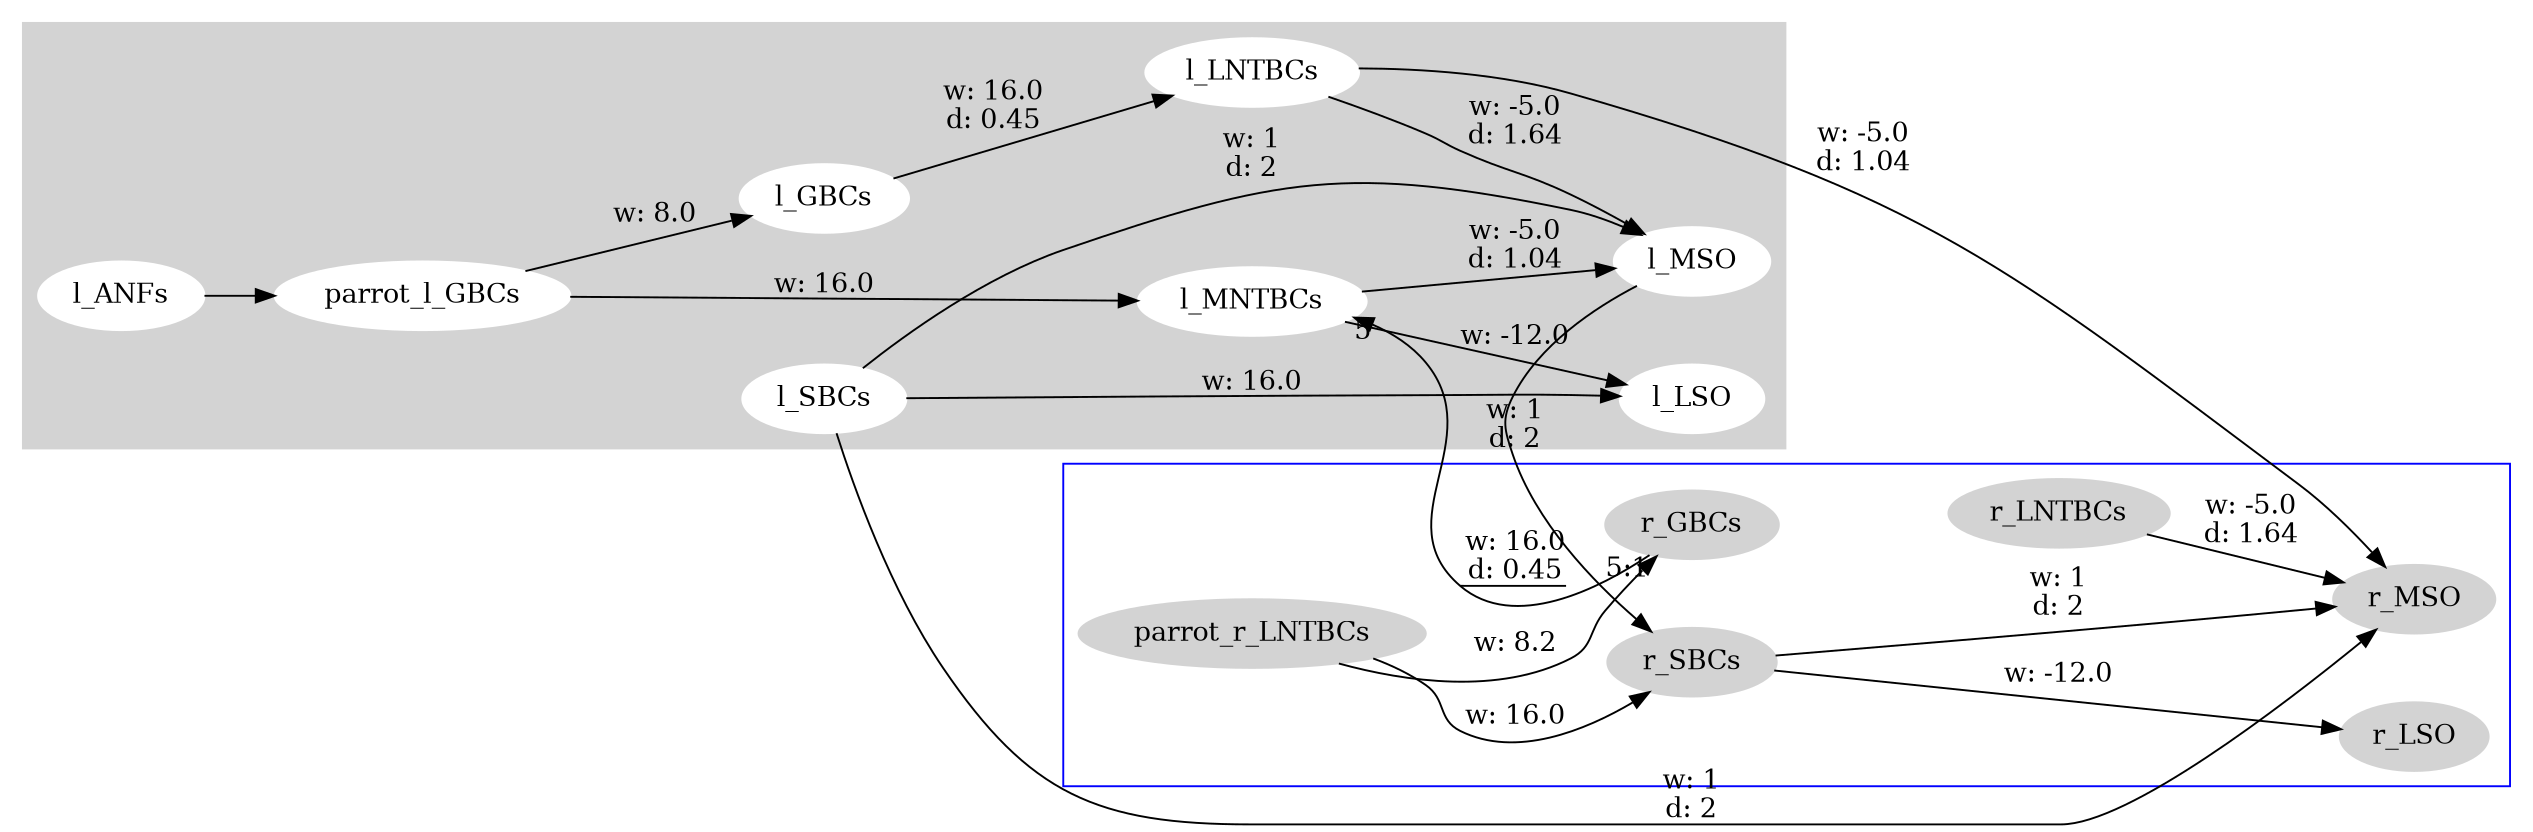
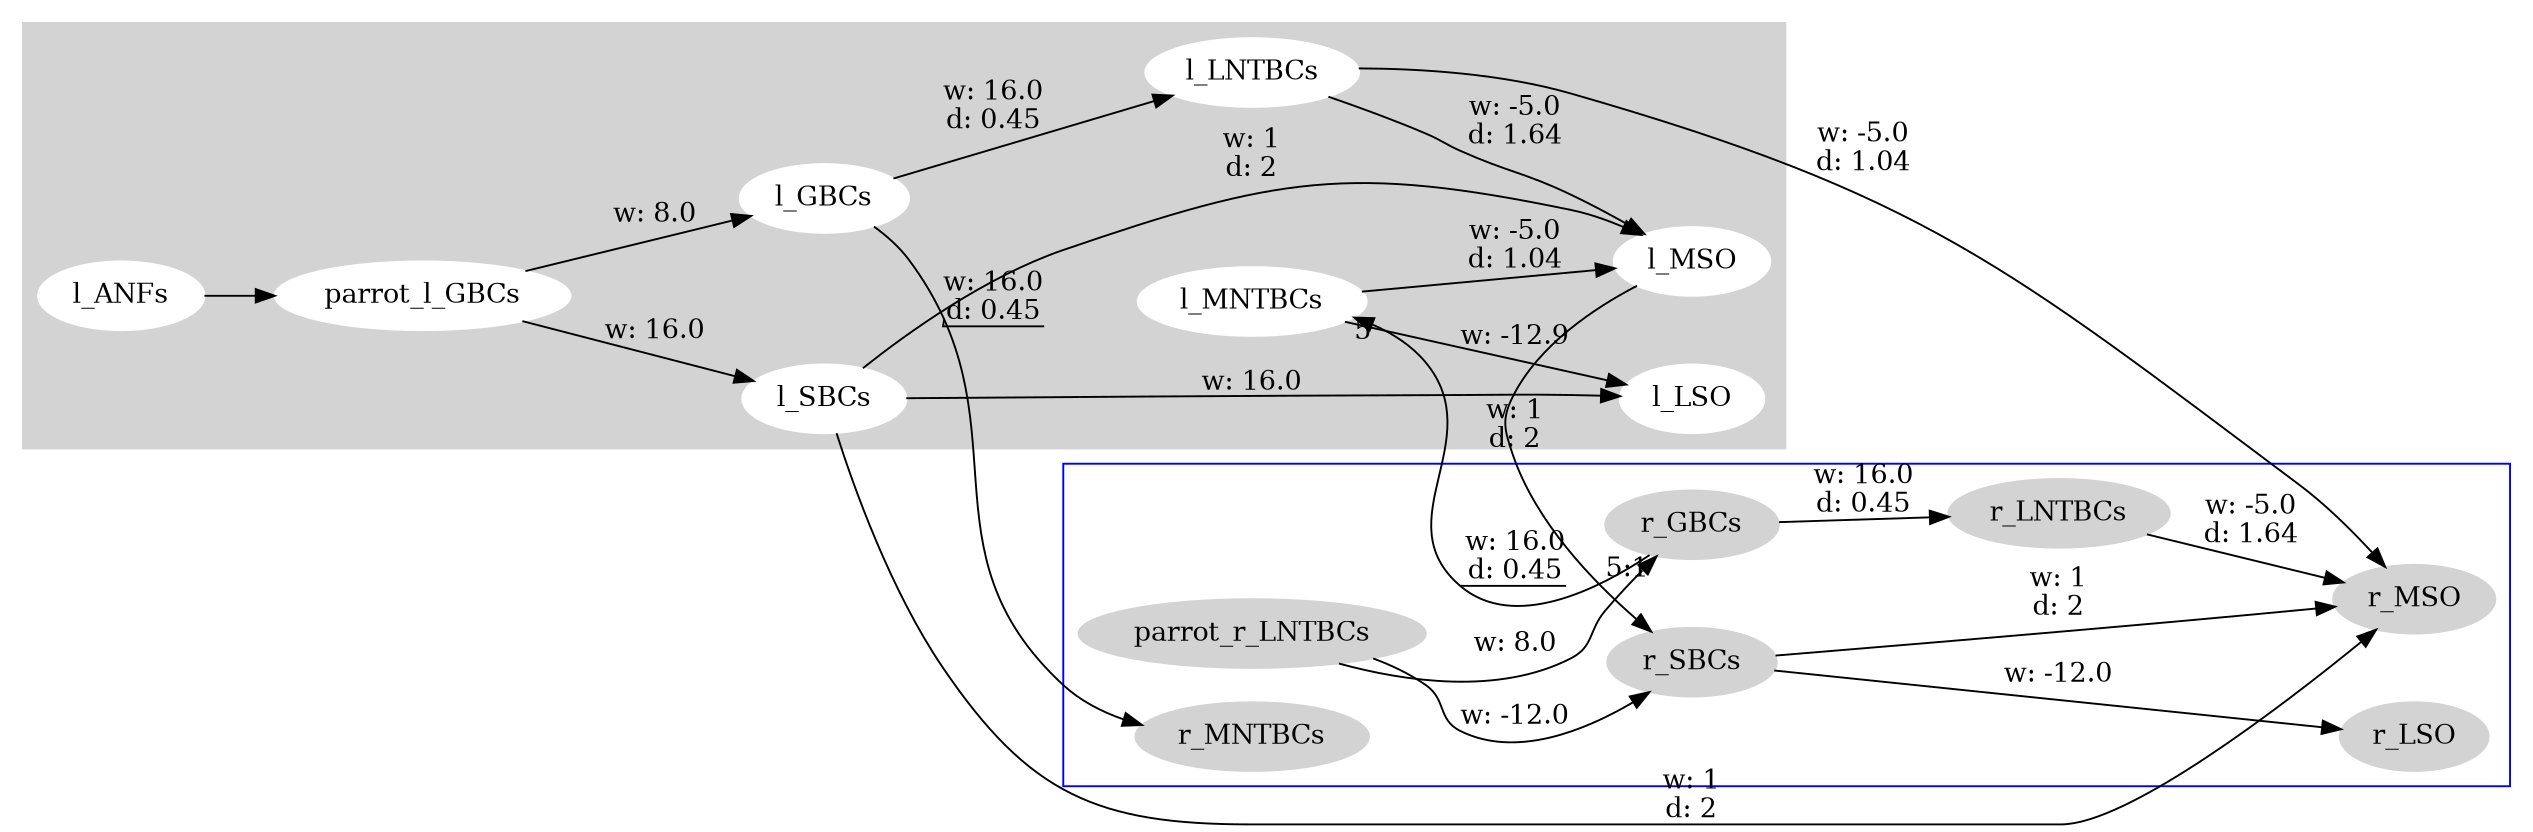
edge "parrot_l_GBCs" -> "l_MNTBCs": now "parrot_l_GBCs" -> "l_SBCs"
edge "l_MNTBCs" -> "l_LSO": label "w: -12.0" -> "w: -12.9"
edge "r_GBCs" -> "r_LNTBCs": added, label "w: 16.0 d: 0.45"
edge "parrot_r_LNTBCs" -> "r_GBCs": label "w: 8.2" -> "w: 8.0"
edge "parrot_r_LNTBCs" -> "r_SBCs": label "w: 16.0" -> "w: -12.0"
node "r_MNTBCs": added
